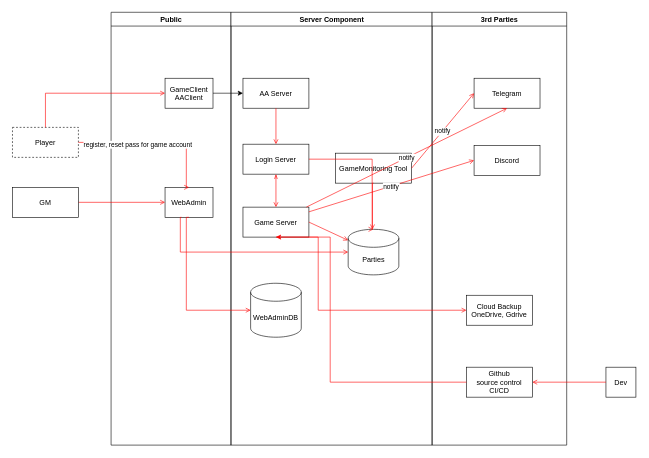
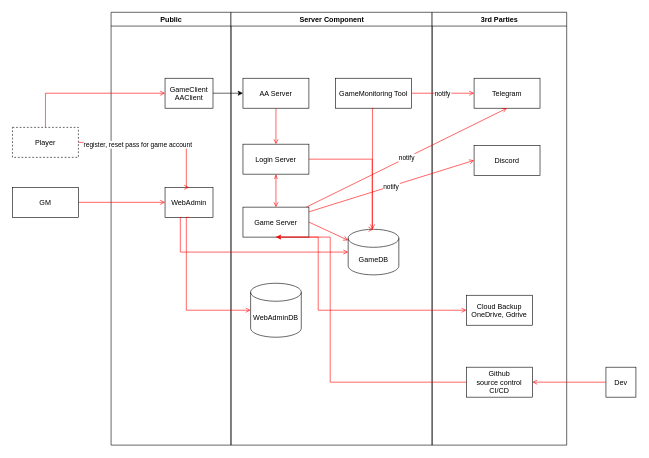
node "GameMonitoring Tool": moved (374, 168) -> (374, 93)
node "Parties": label "Parties" -> "GameDB"
